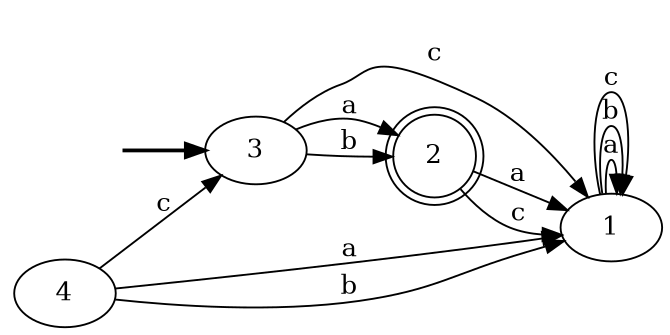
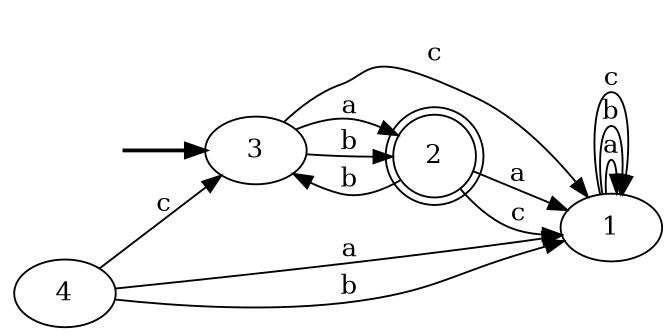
edge "2" -> "3": added, label "b"
